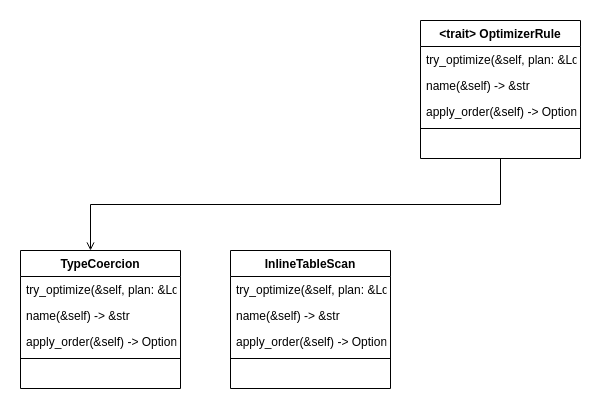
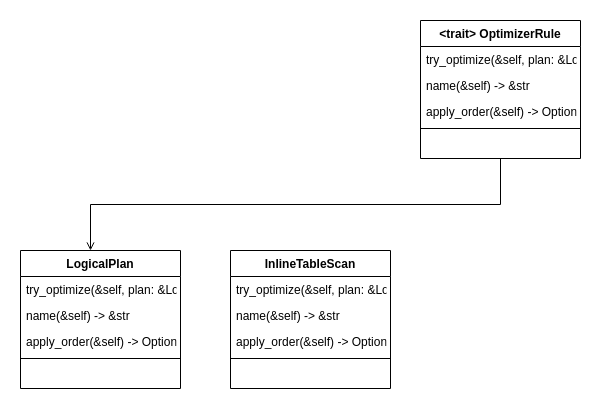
node "TypeCoercion": label "TypeCoercion" -> "LogicalPlan"
